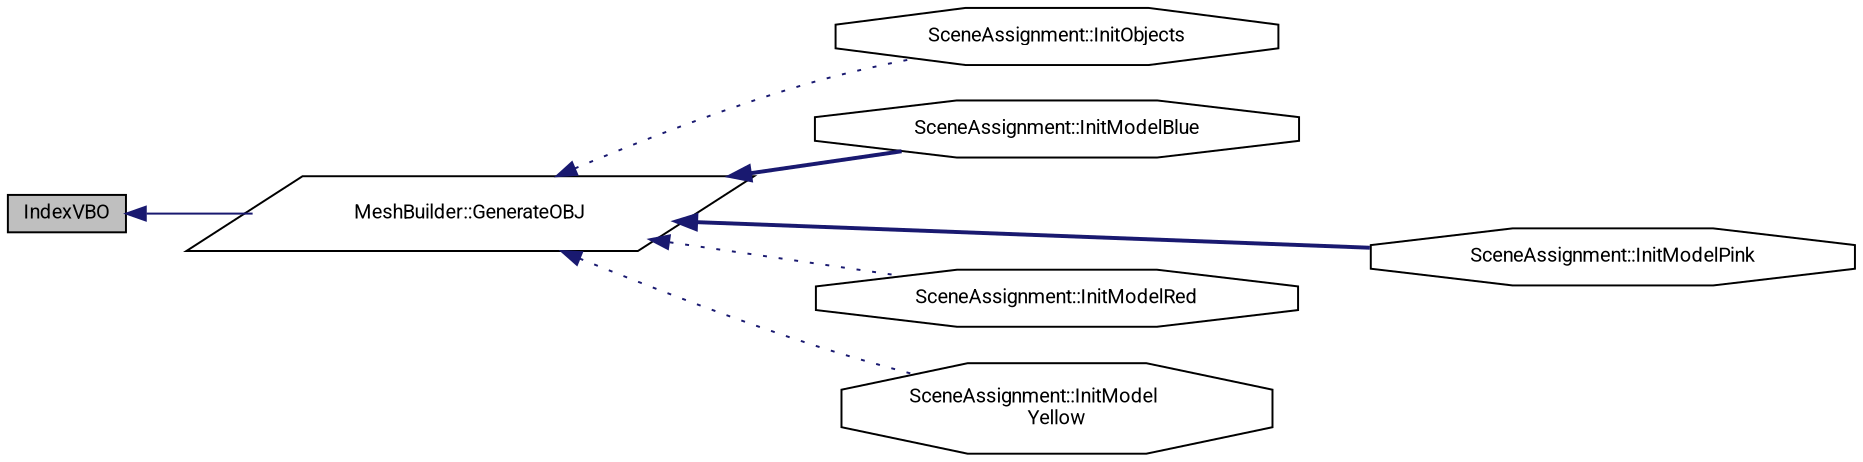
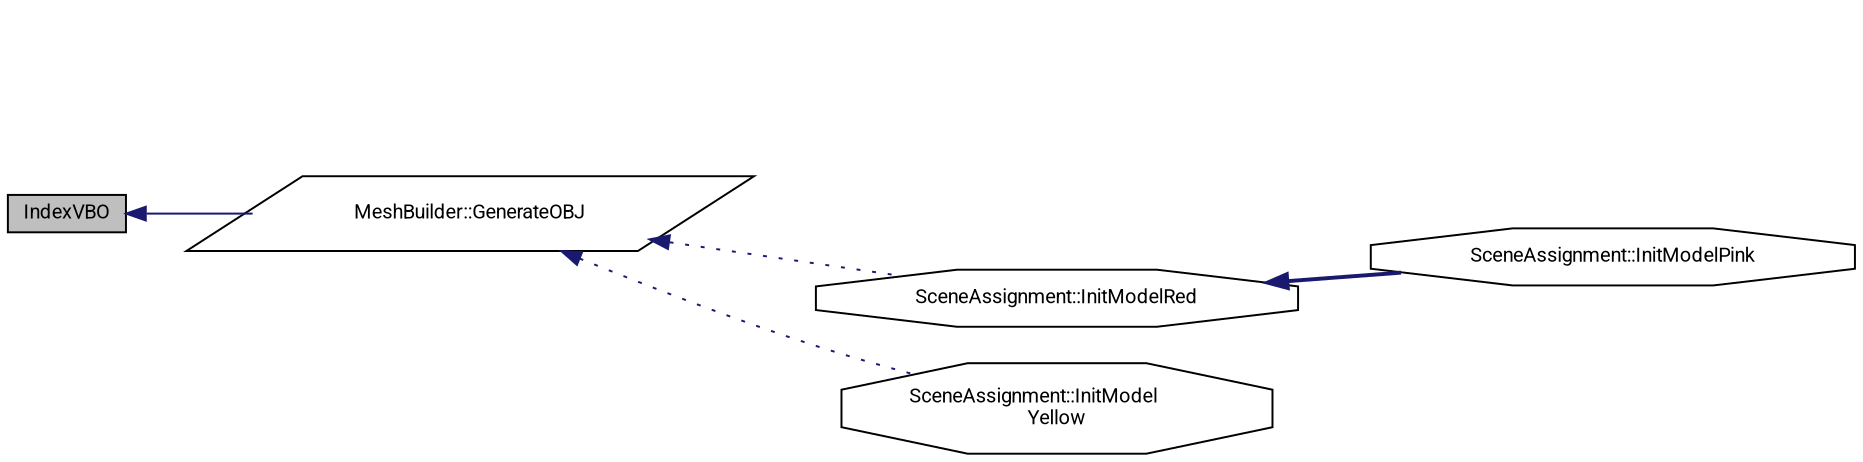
node "SceneAssignment::InitObjects": removed
node "SceneAssignment::InitModelBlue": removed
edge "SceneAssignment::InitModelPink" -> "MeshBuilder::GenerateOBJ": now "SceneAssignment::InitModelPink" -> "SceneAssignment::InitModelRed"
